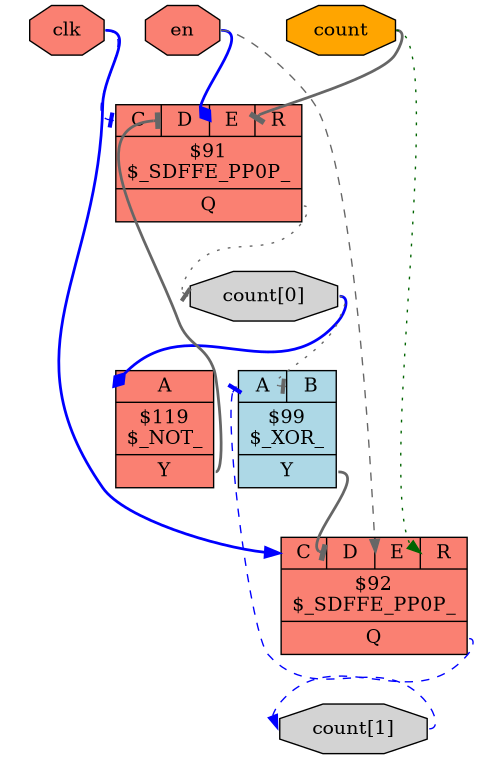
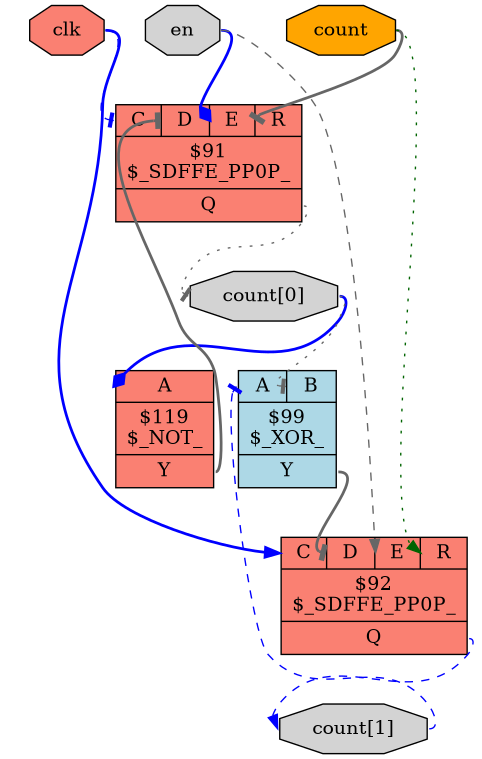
node "en": fillcolor salmon -> lightgrey
